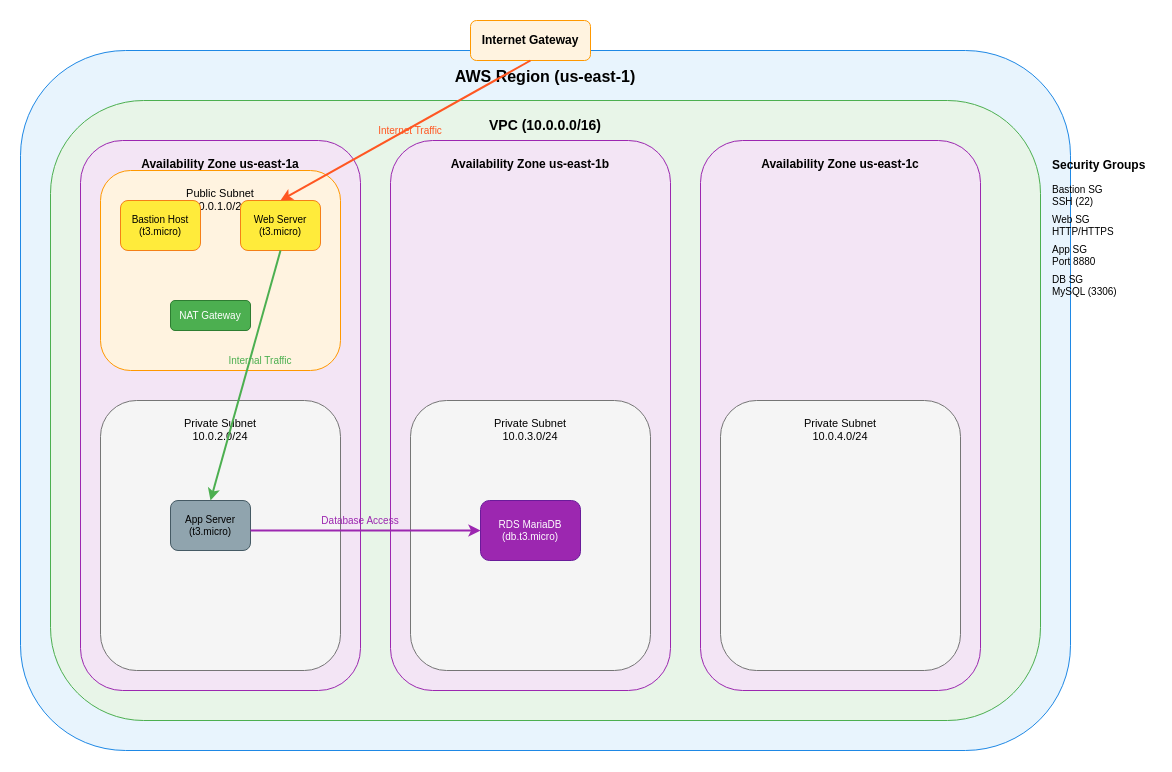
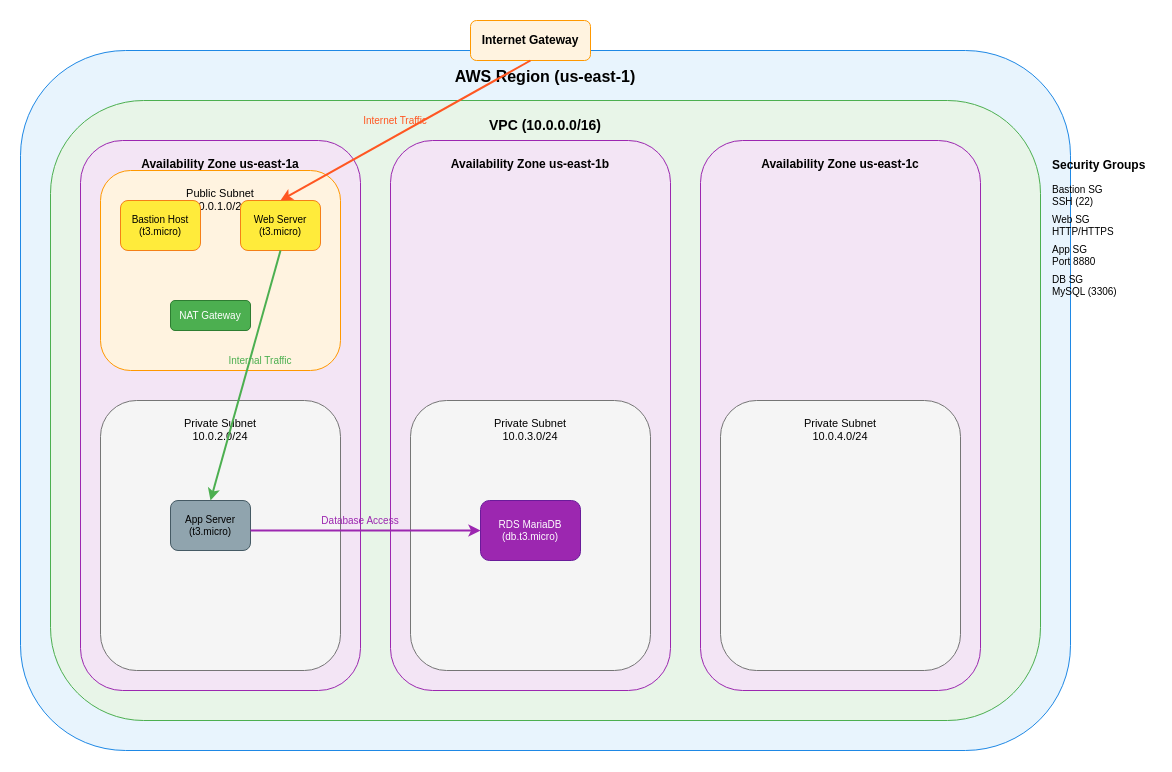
node "Internet Traffic": moved (411, 131) -> (396, 121)
